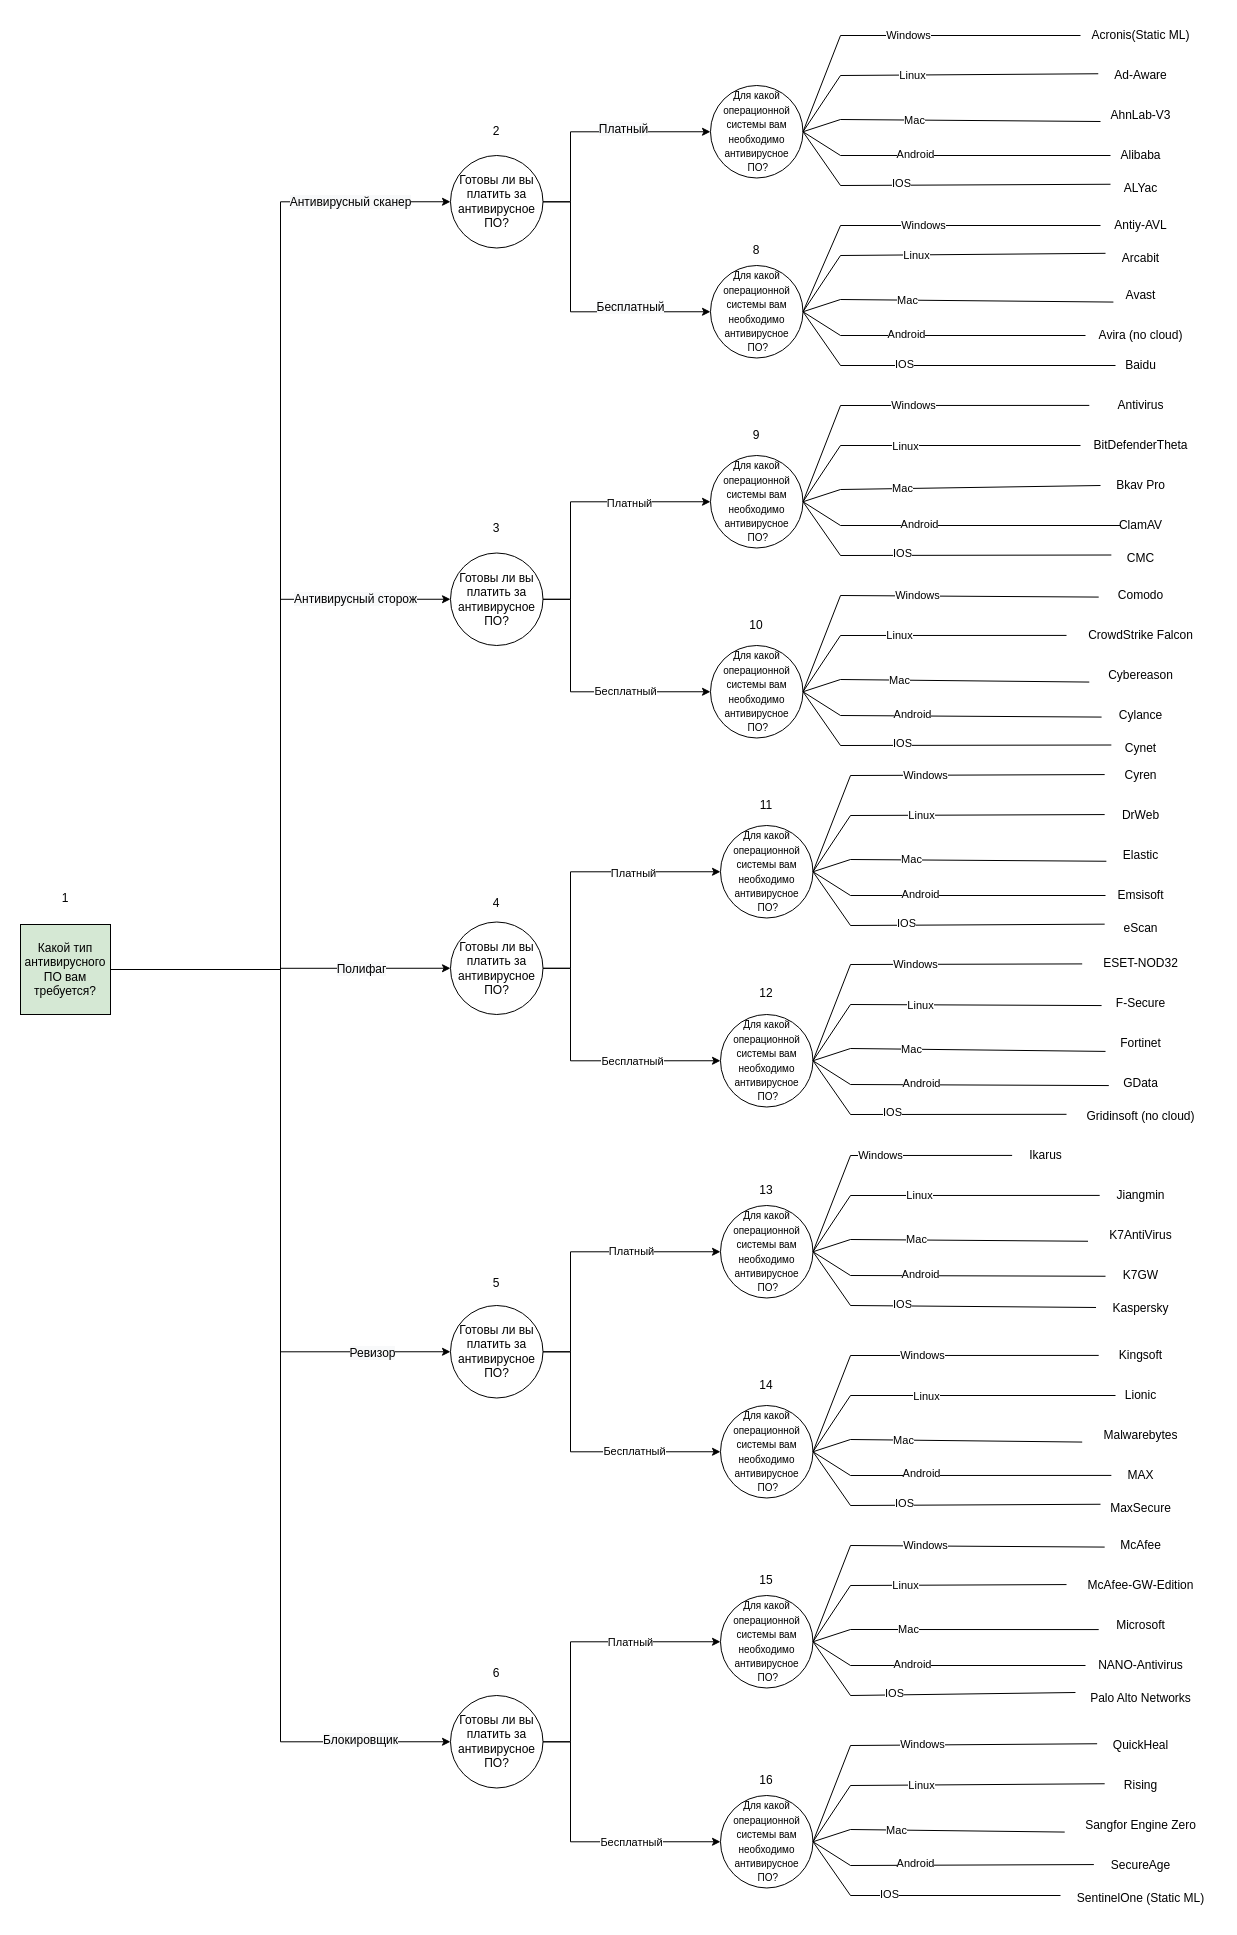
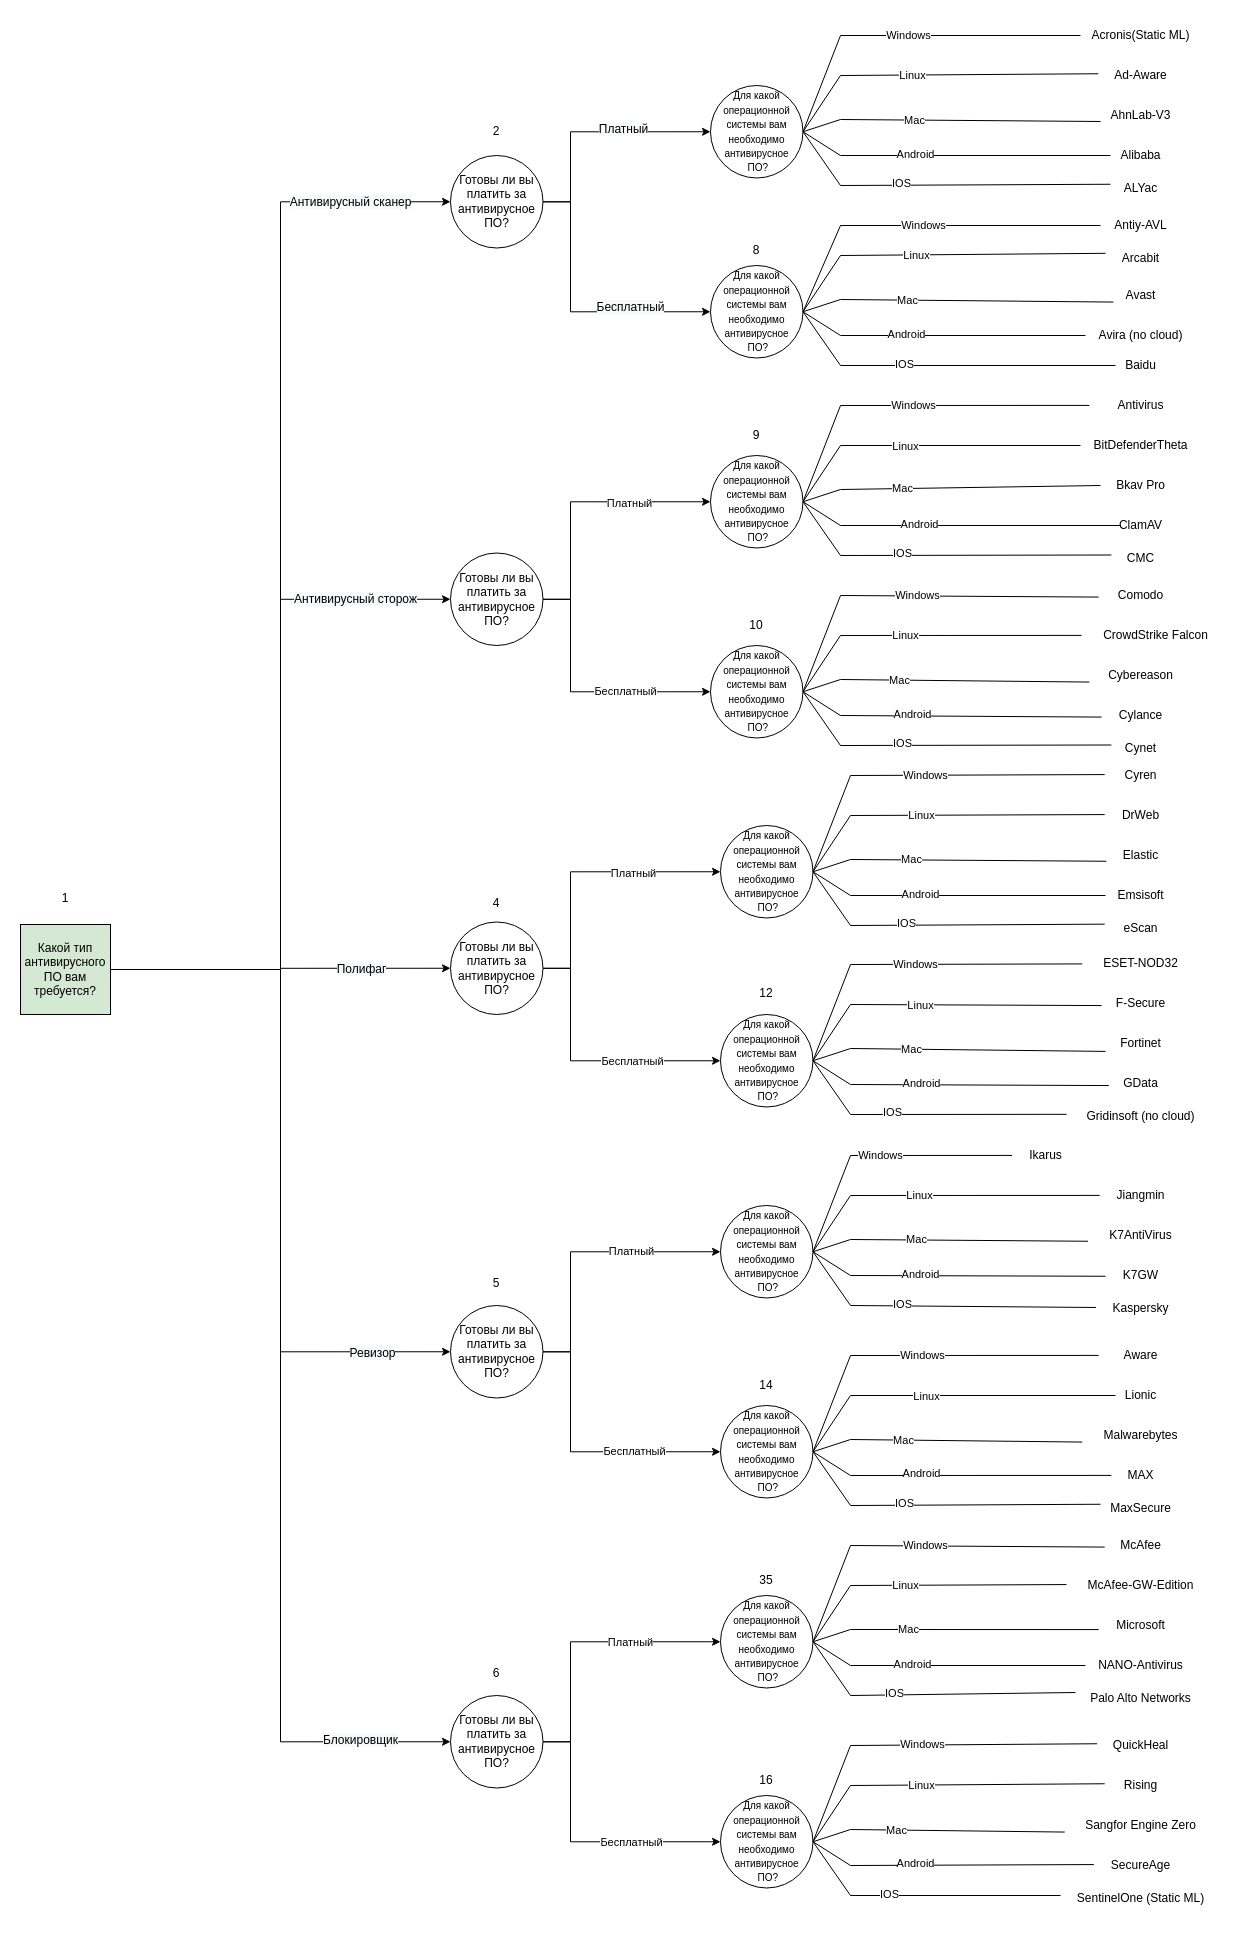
node "3": removed
node "CrowdStrike Falcon": moved (1141, 636) -> (1156, 636)
node "11": removed
node "13": removed
node "Kingsoft": label "Kingsoft" -> "Aware"
node "15": label "15" -> "35"
